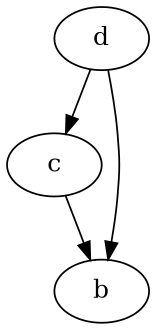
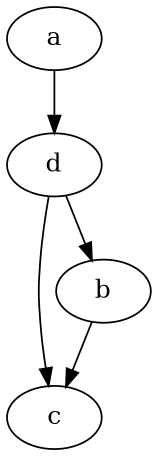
node "a": added
edge "c" -> "b": reversed
